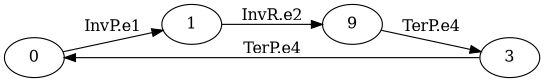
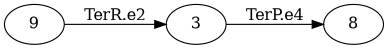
node "1": removed
edge "9" -> "3": label "TerP.e4" -> "TerR.e2"
node "0": label "0" -> "8"
